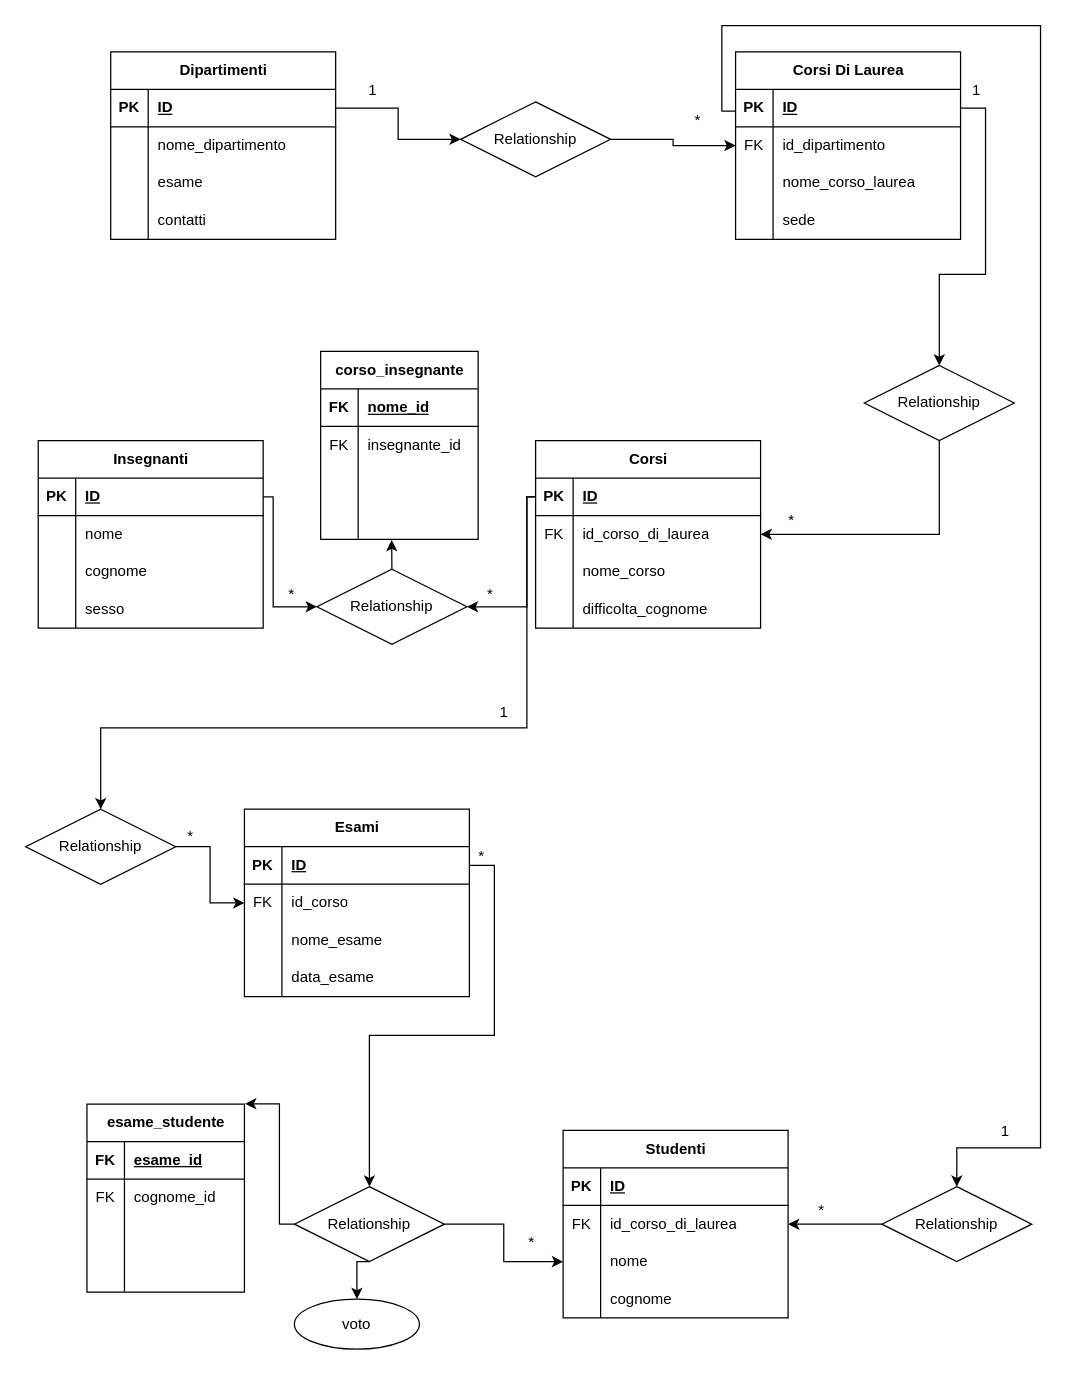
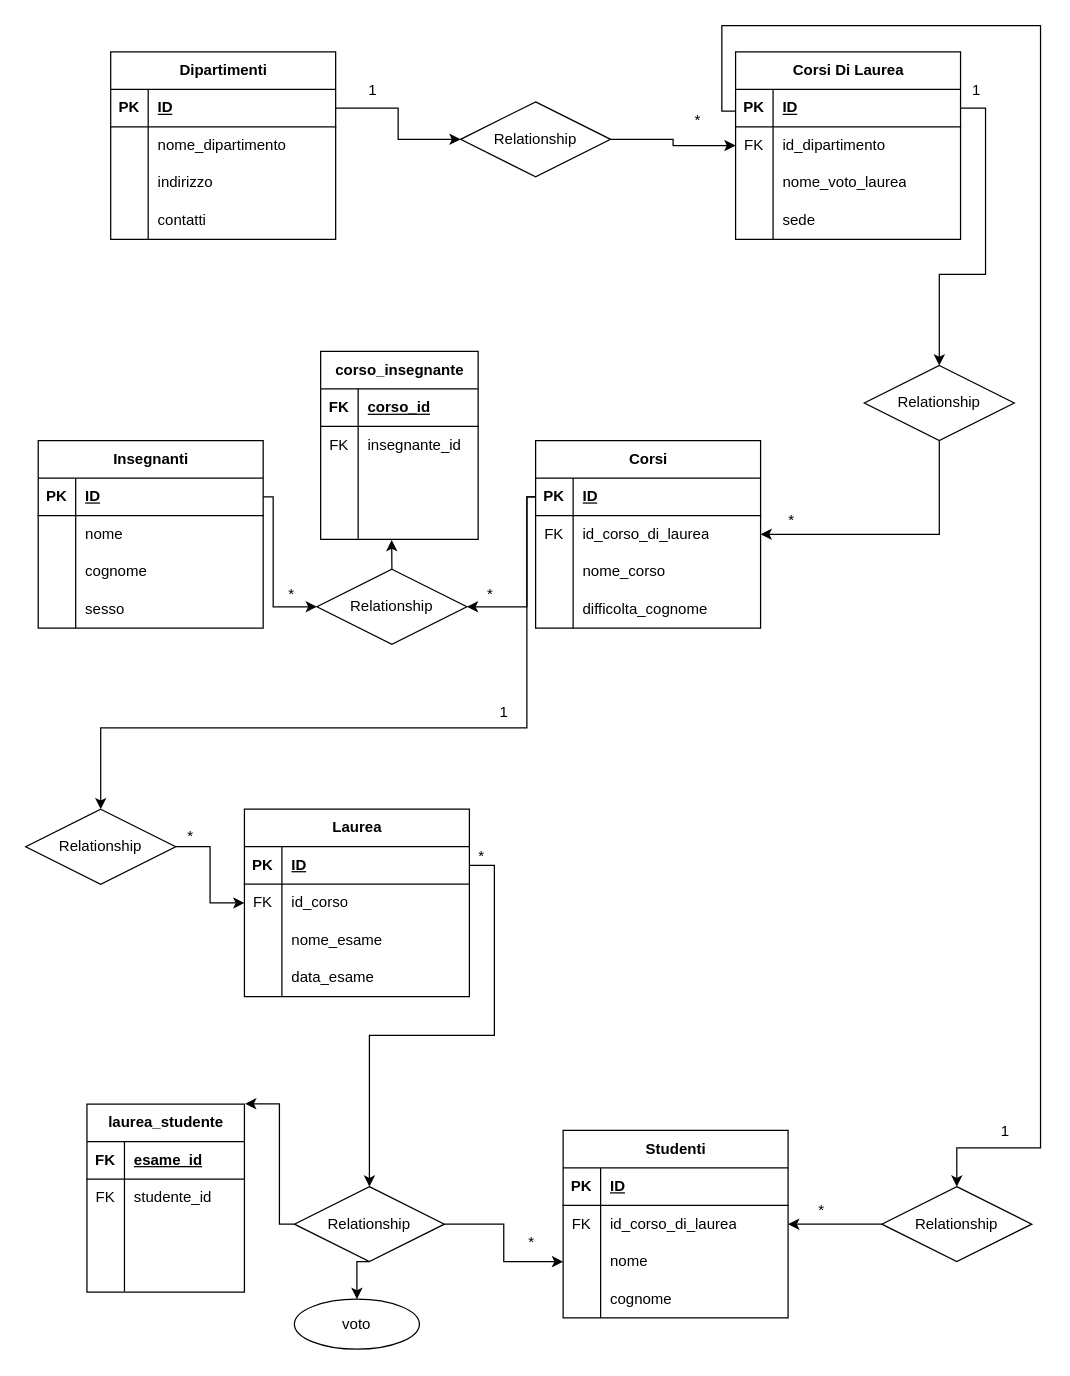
node "esame": label "esame" -> "indirizzo"
node "nome_corso_laurea": label "nome_corso_laurea" -> "nome_voto_laurea"
node "nome_id": label "nome_id" -> "corso_id"
node "Esami": label "Esami" -> "Laurea"
node "esame_studente": label "esame_studente" -> "laurea_studente"
node "cognome_id": label "cognome_id" -> "studente_id"
